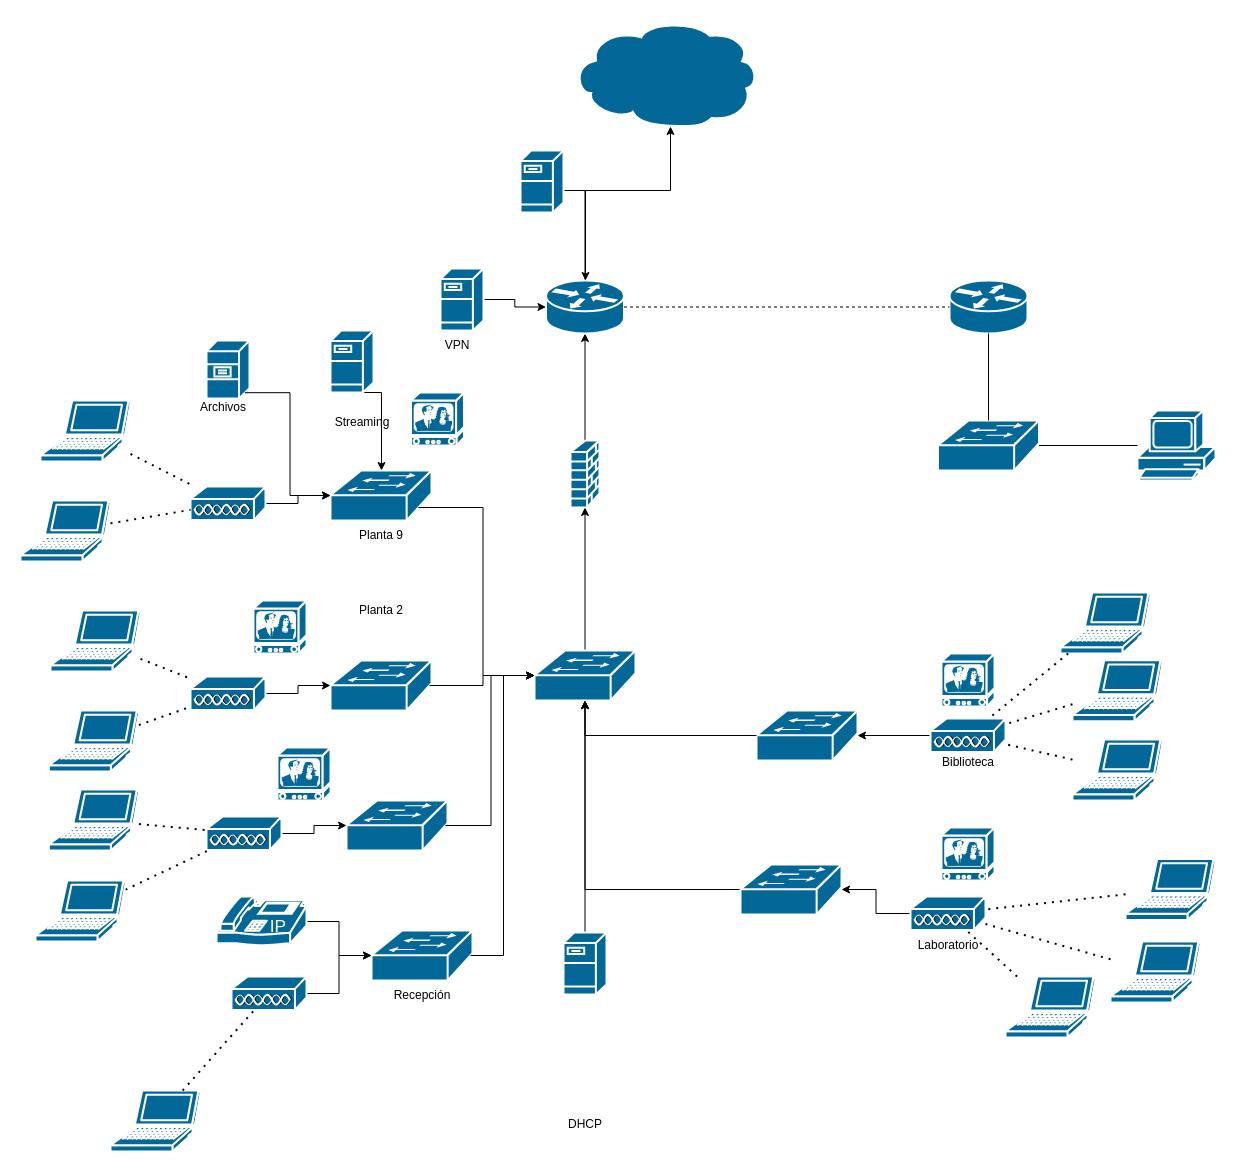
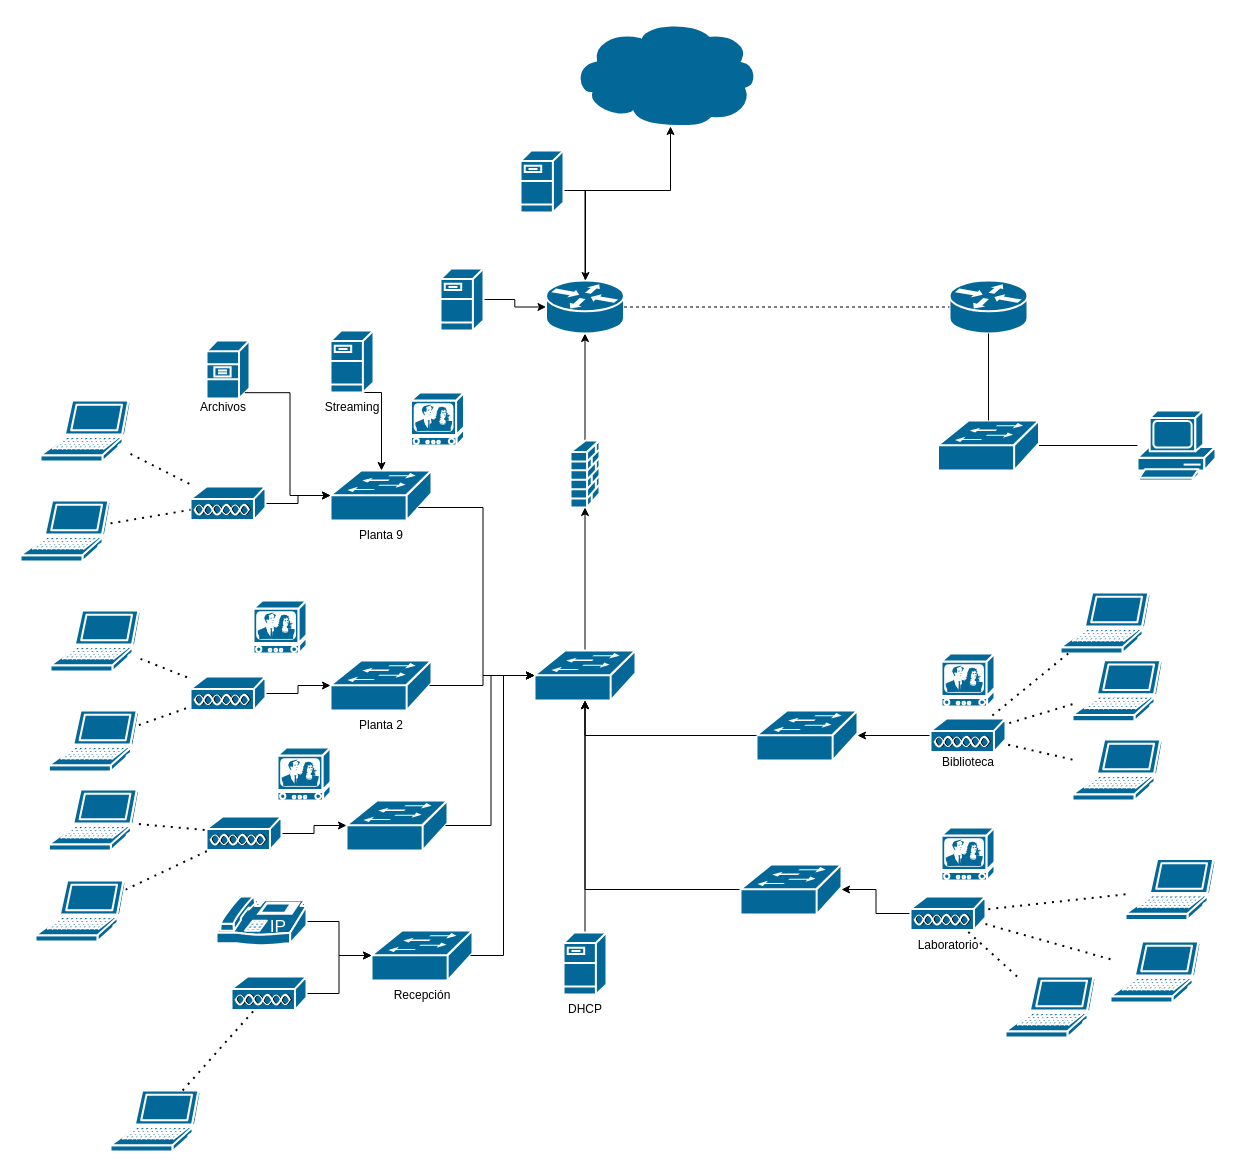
node "VPN": removed
node "Streaming": moved (362, 423) -> (352, 408)
node "Planta 2": moved (381, 611) -> (381, 726)
node "DHCP": moved (585, 1125) -> (585, 1010)
